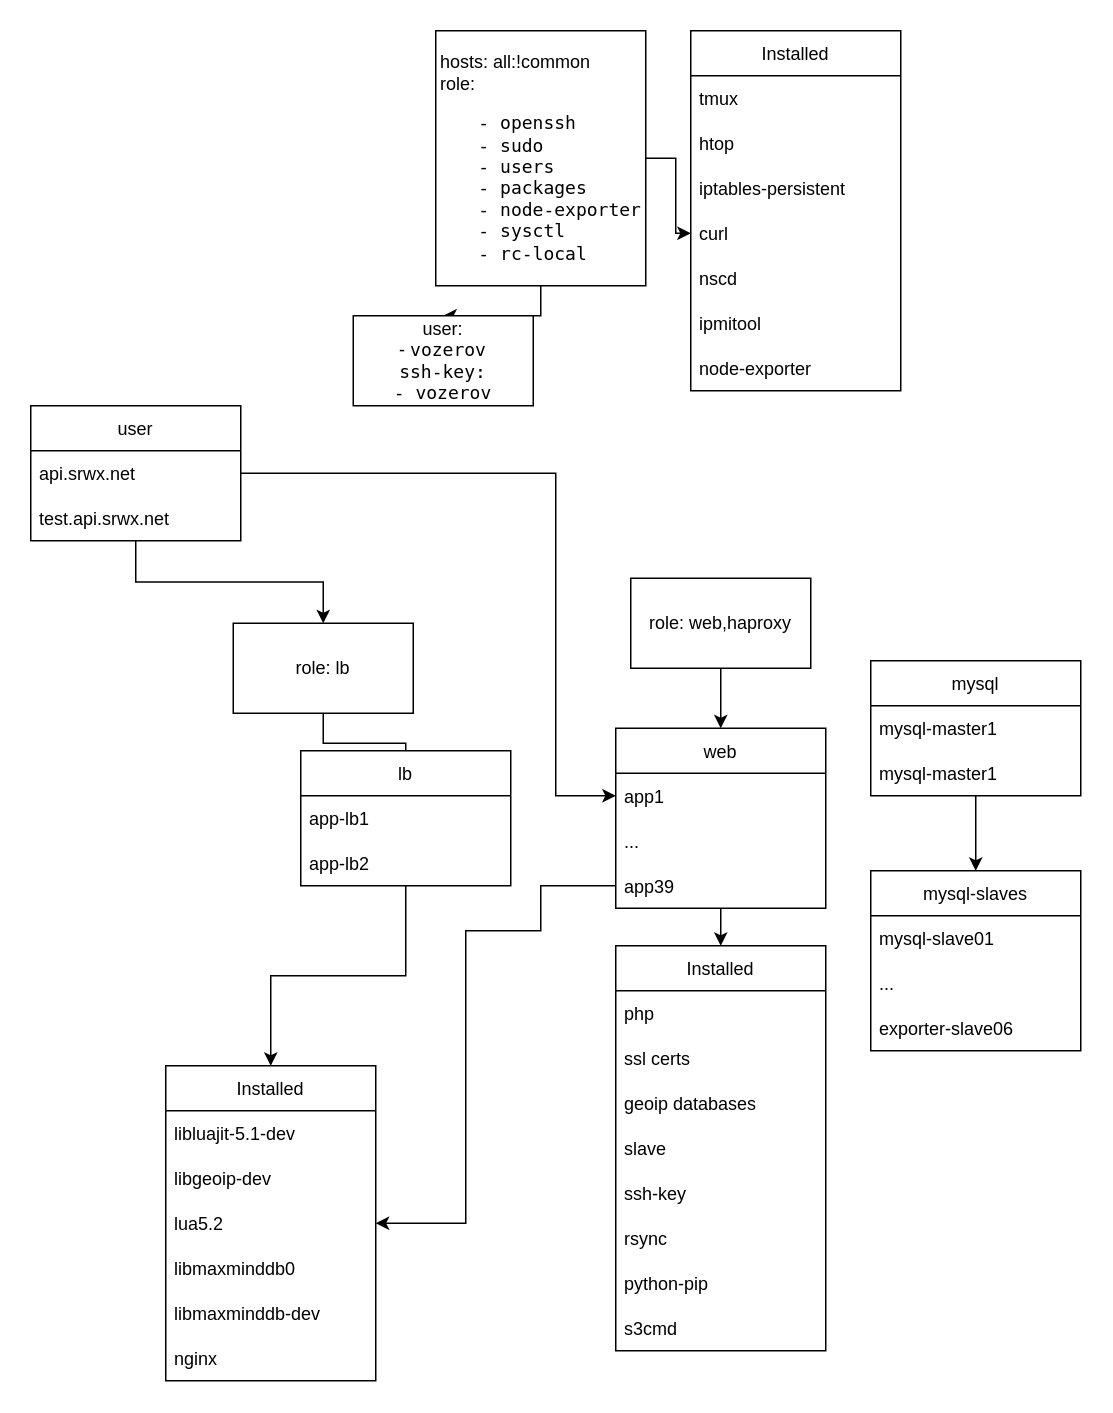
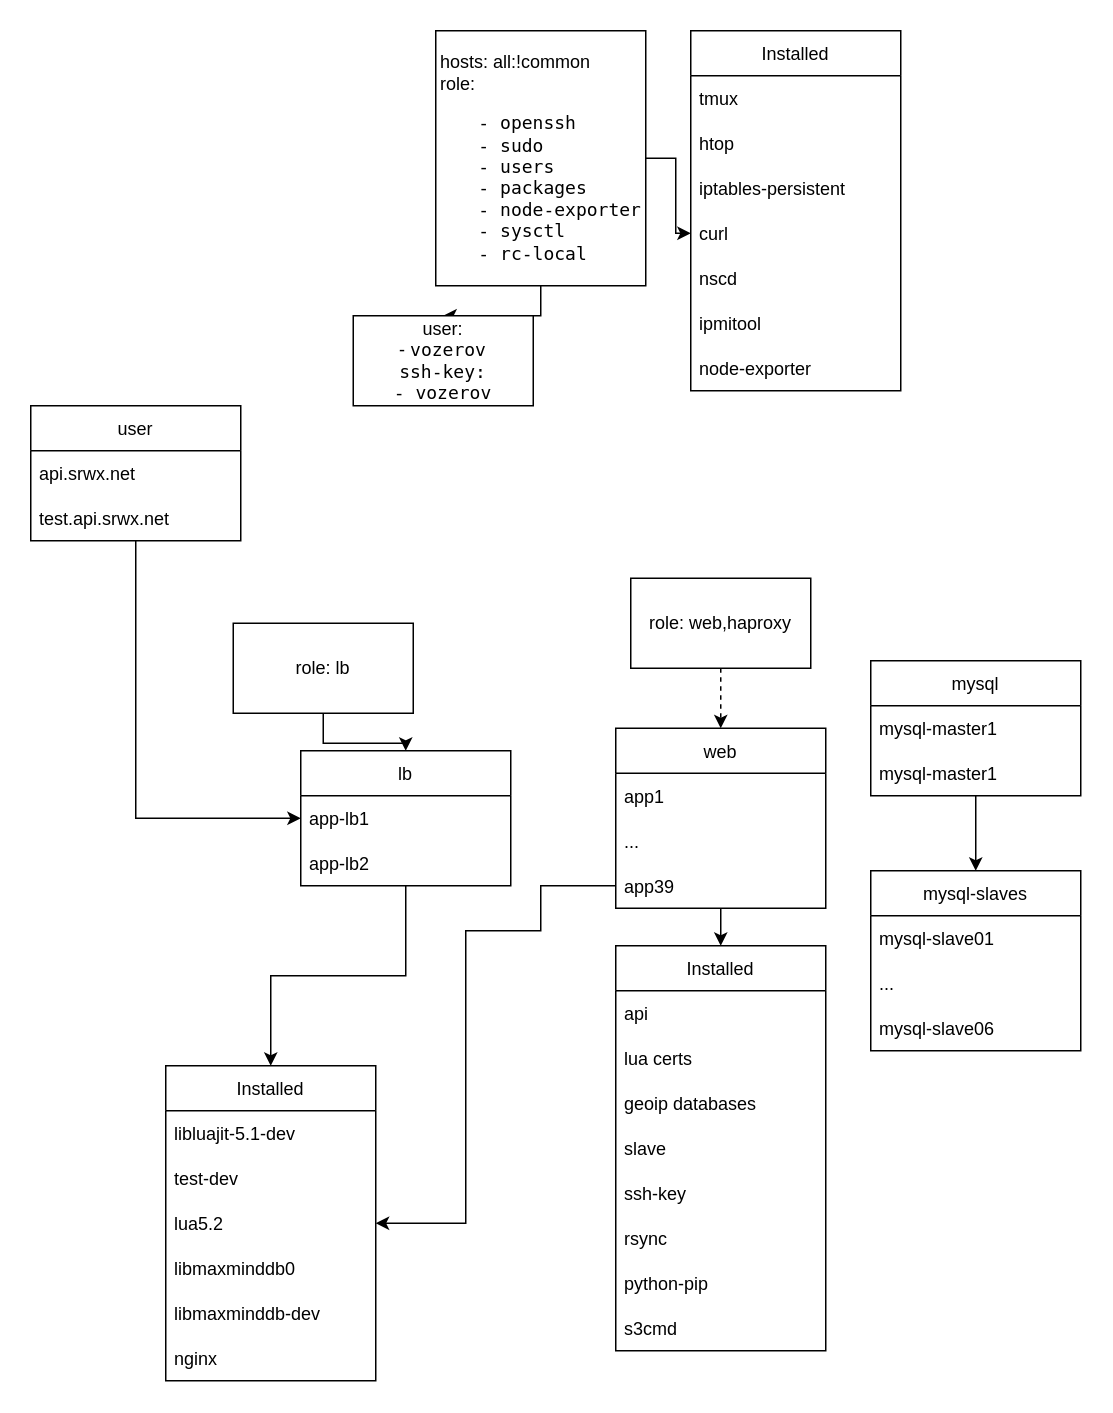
edge "api.srwx.net" -> "app1": removed
edge "user" -> "role: lb": now "user" -> "app-lb1"
edge "role: web,haproxy" -> "web": style solid -> dashed
edge "role: lb" -- "lb": arrowhead none -> classic
node "php": label "php" -> "api"
node "exporter-slave06": label "exporter-slave06" -> "mysql-slave06"
node "ssl certs": label "ssl certs" -> "lua certs"
node "libgeoip-dev": label "libgeoip-dev" -> "test-dev"
